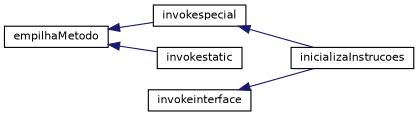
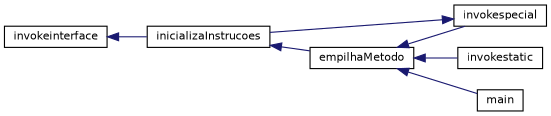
edge "empilhaMetodo" -> "inicializaInstrucoes": added
node "main": added
